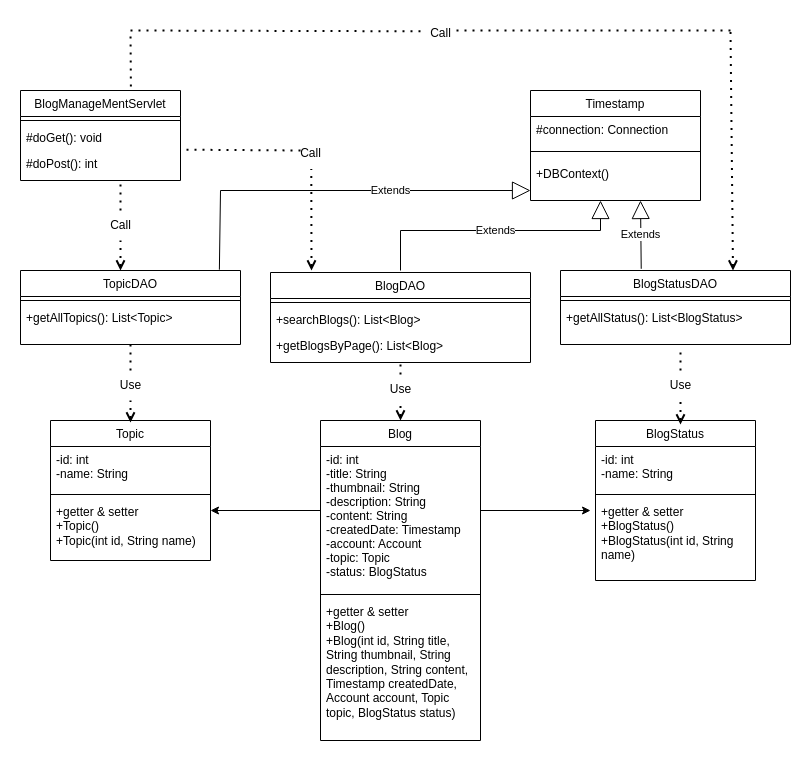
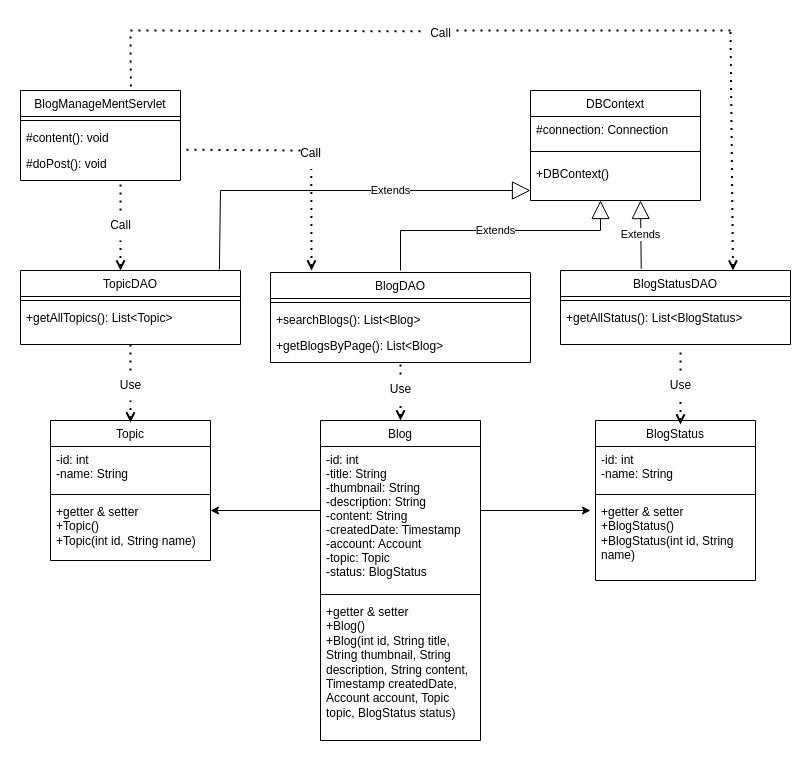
node "Timestamp": label "Timestamp" -> "DBContext"
node "#doGet(): void": label "#doGet(): void" -> "#content(): void"
node "#doPost(): int": label "#doPost(): int" -> "#doPost(): void"
